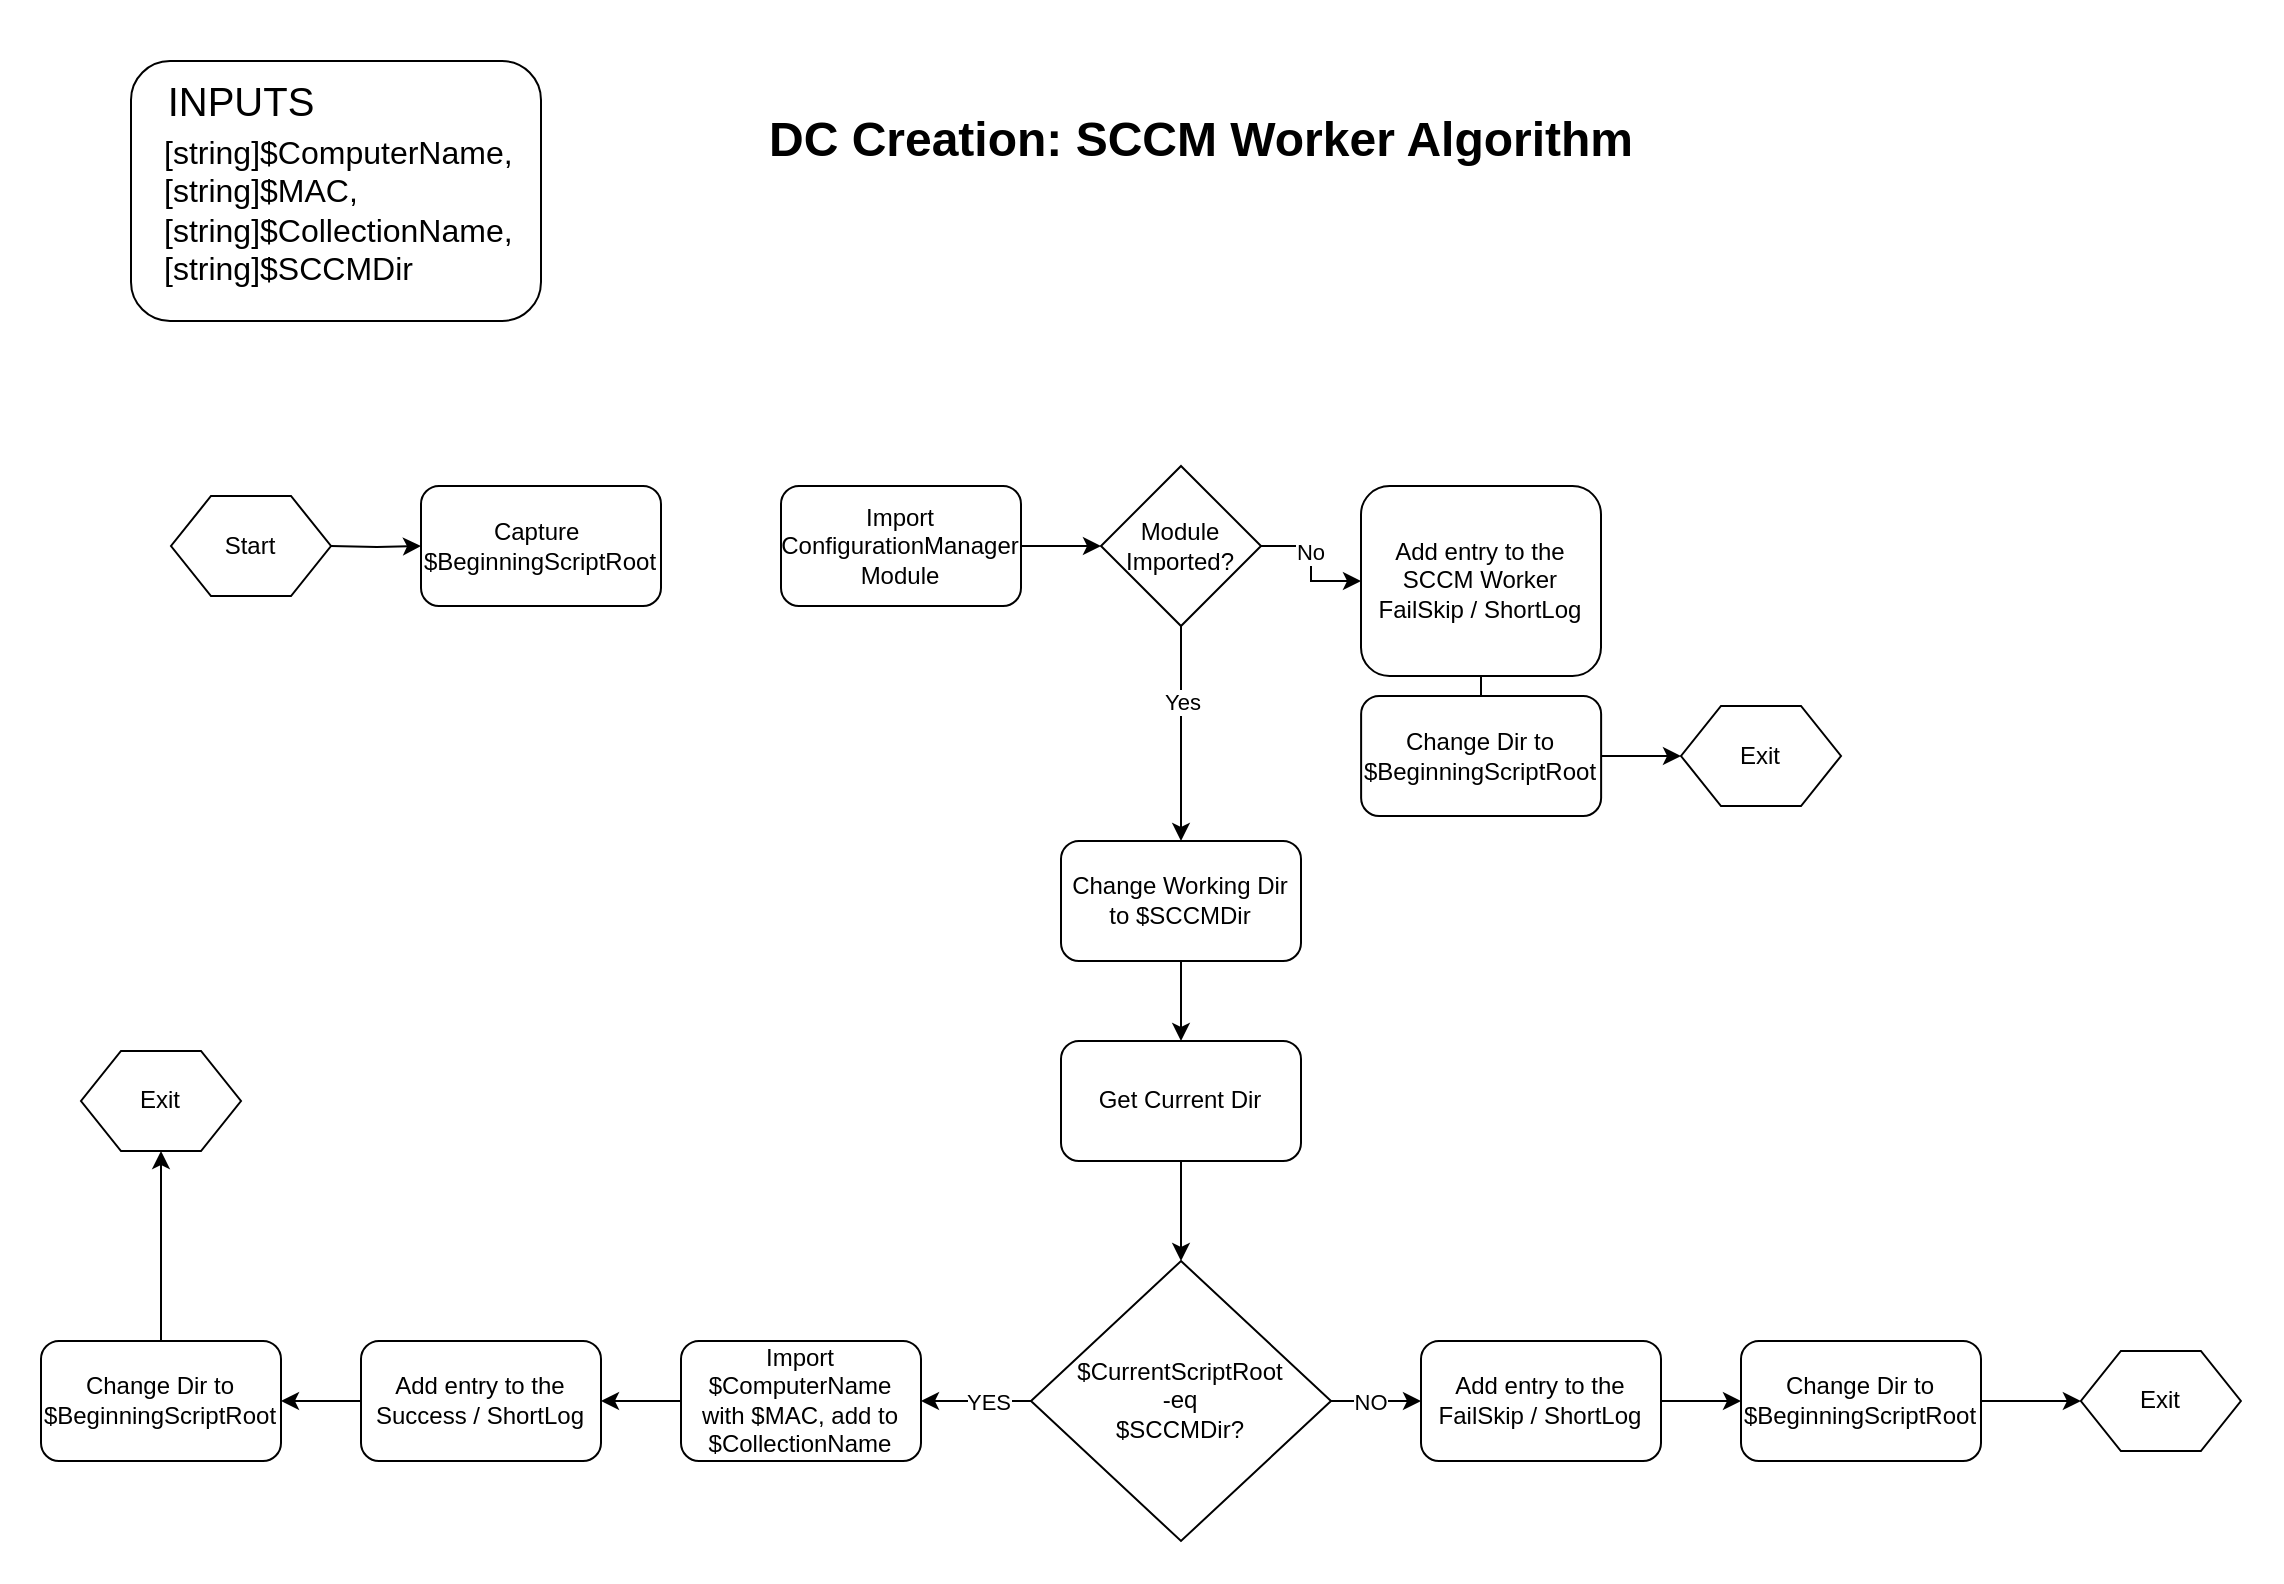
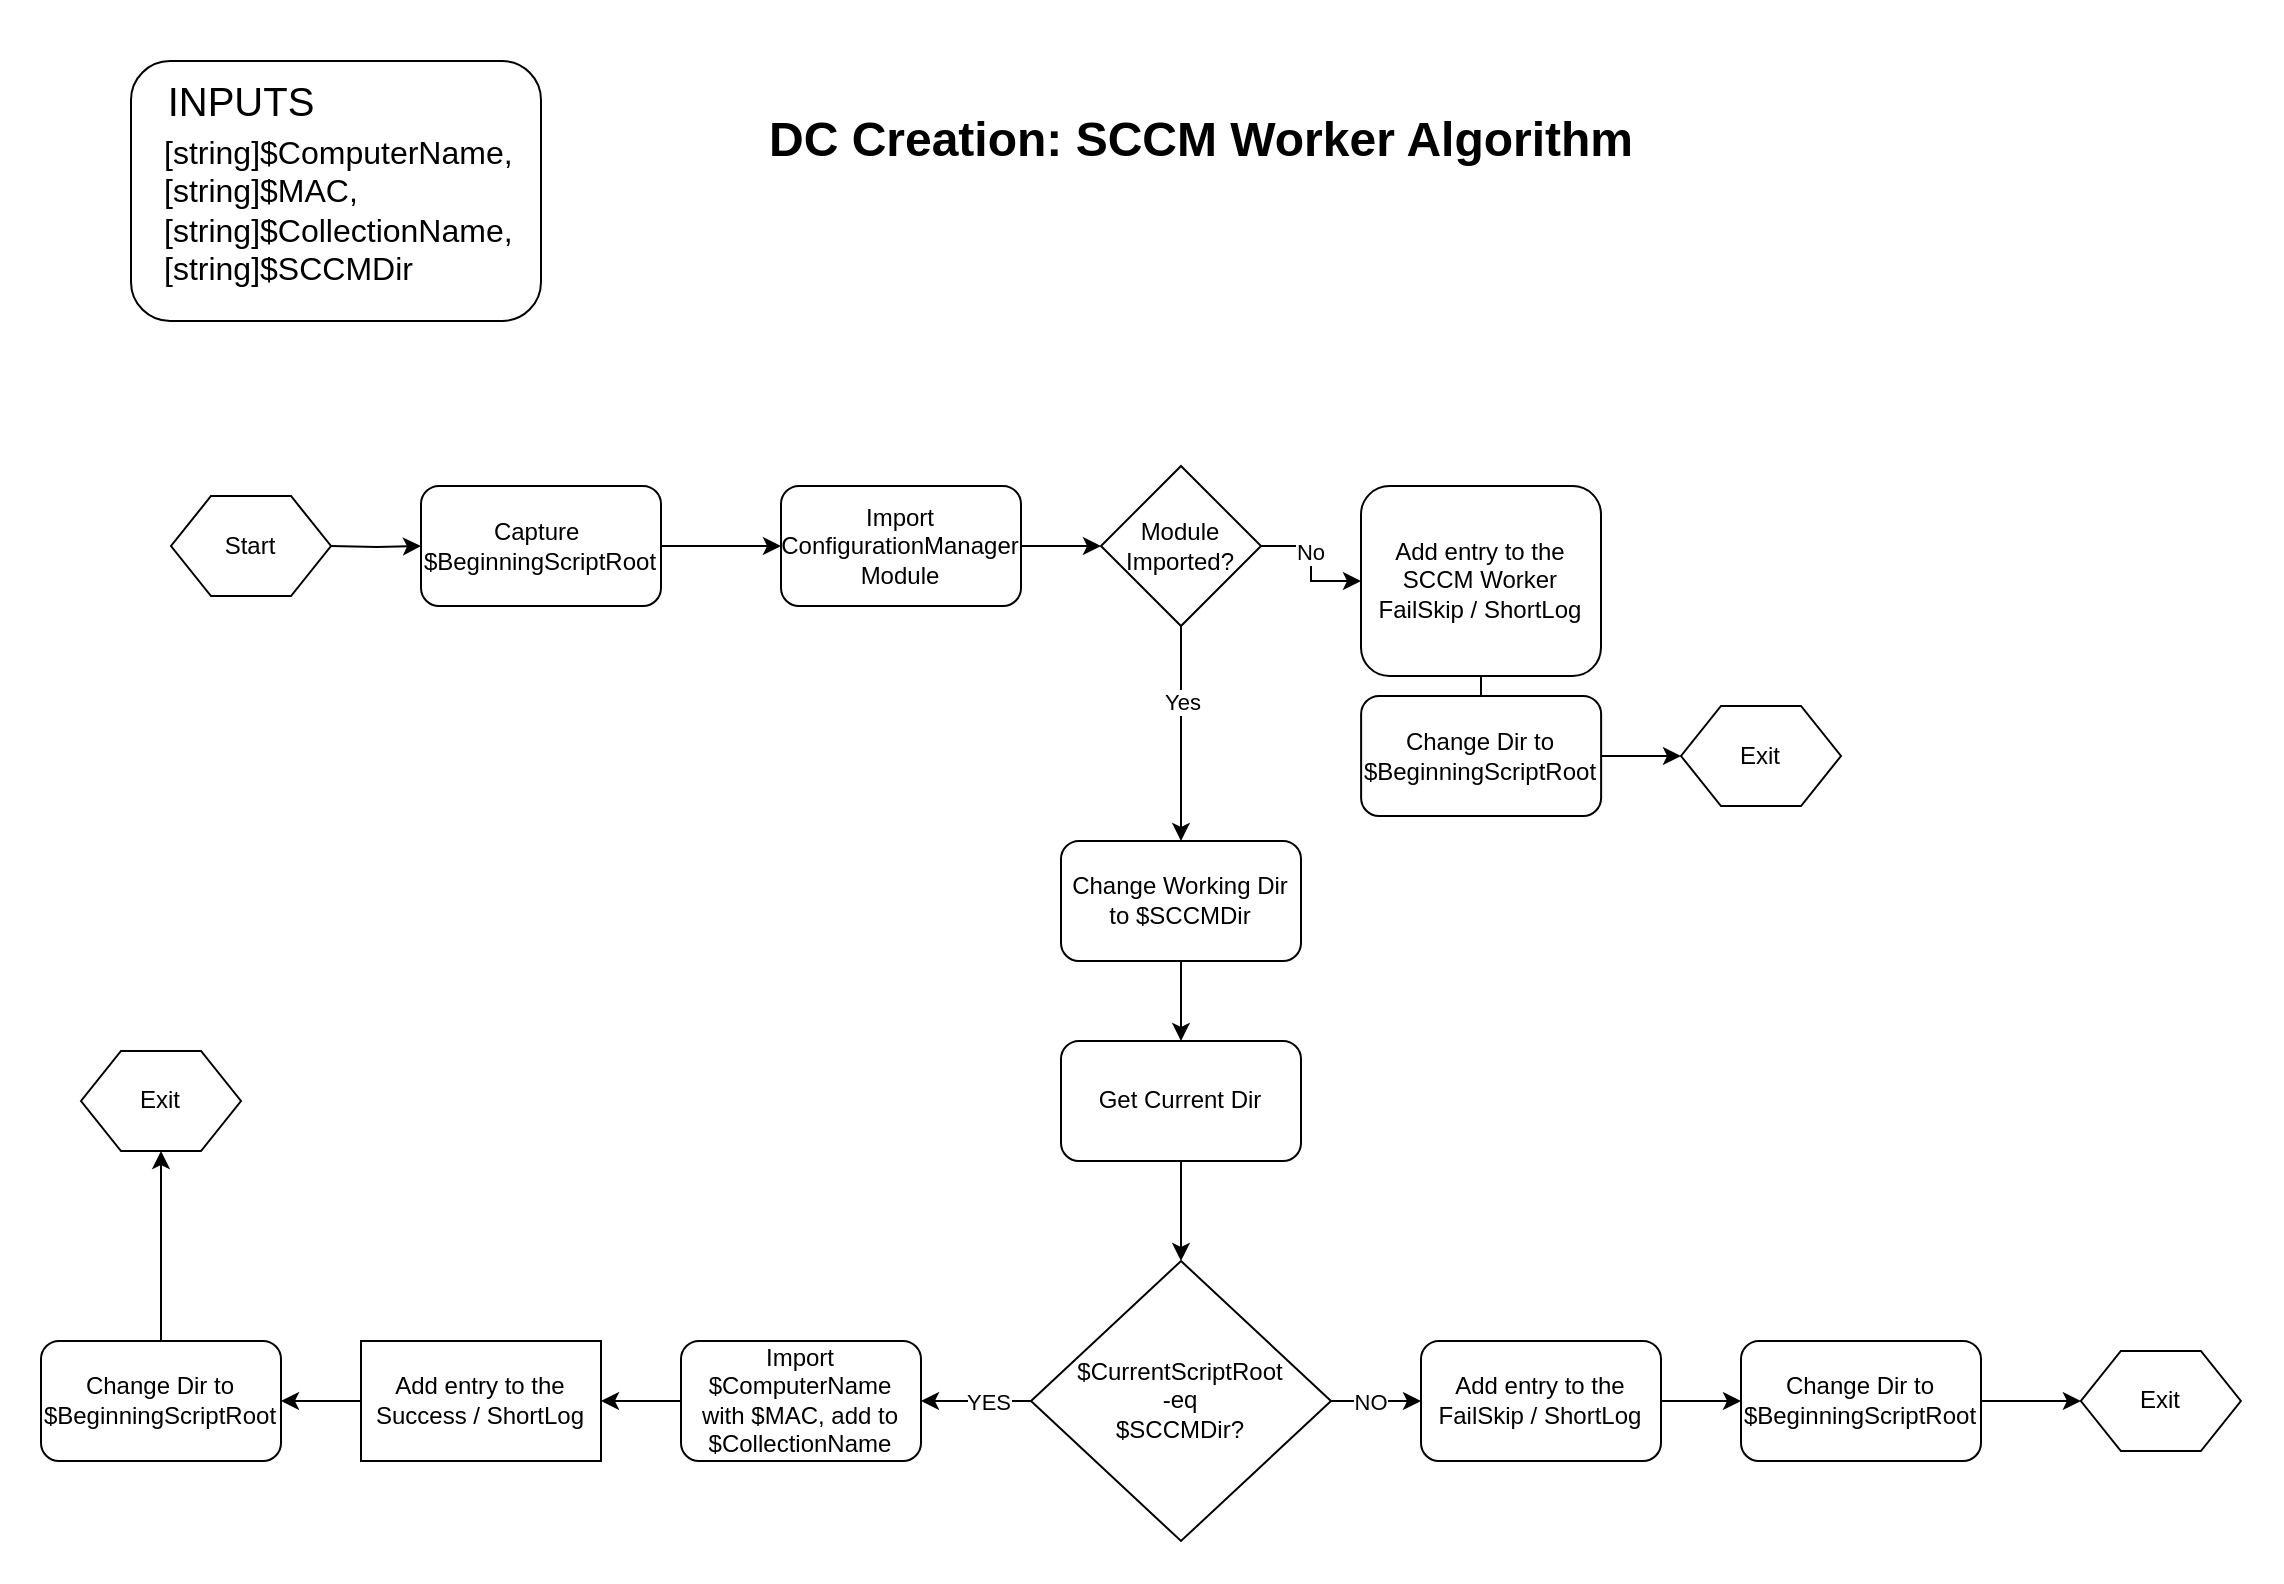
edge "Capture $BeginningScriptRoot" -> "Import ConfigurationManager Module": added
node "Add entry to the Success / ShortLog": shape rounded rectangle -> rectangle
